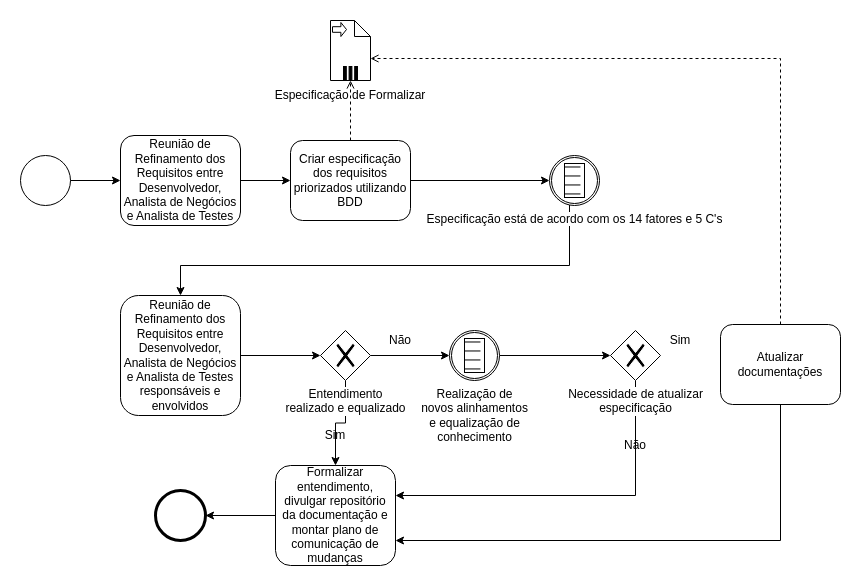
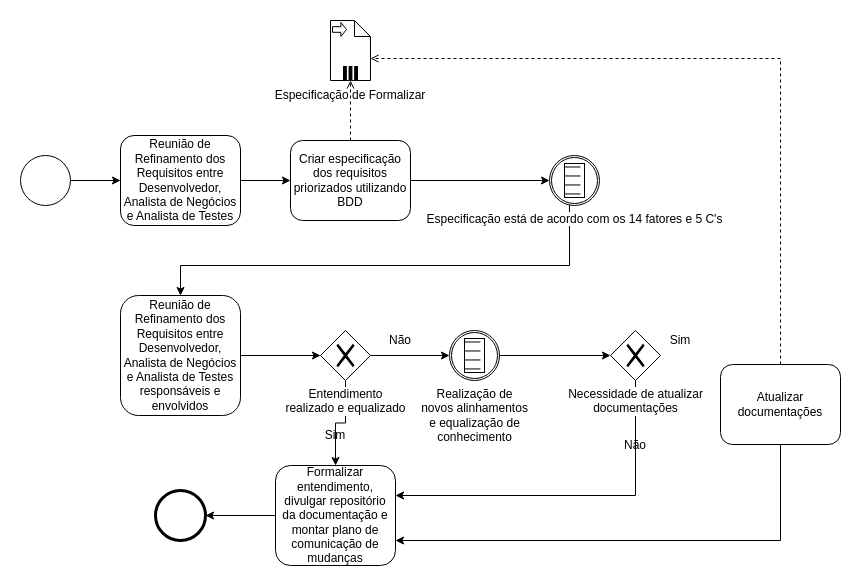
node "Atualizar documentações": moved (781, 365) -> (781, 405)
node "Necessidade de atualizar especificação": label "Necessidade de atualizar especificação" -> "Necessidade de atualizar documentações"
